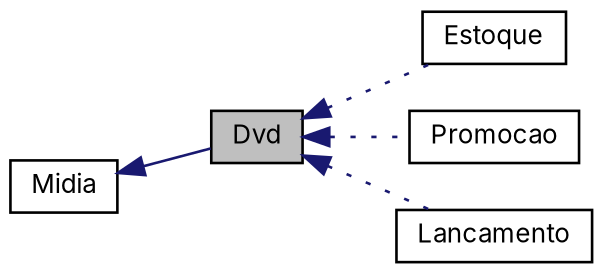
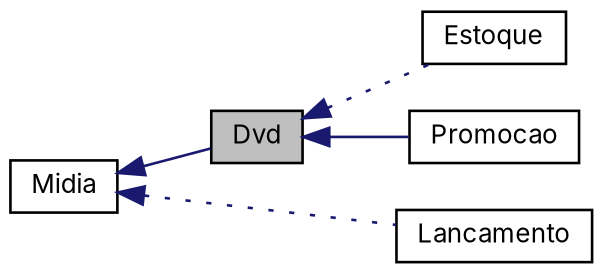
edge "Promocao" -> "Dvd": style dotted -> solid
edge "Lancamento" -> "Dvd": now "Lancamento" -> "Midia"
